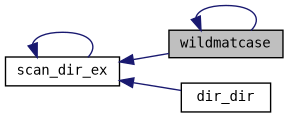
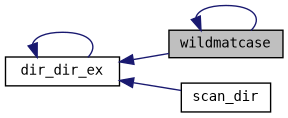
node "scan_dir_ex": label "scan_dir_ex" -> "dir_dir_ex"
node "dir_dir": label "dir_dir" -> "scan_dir"
